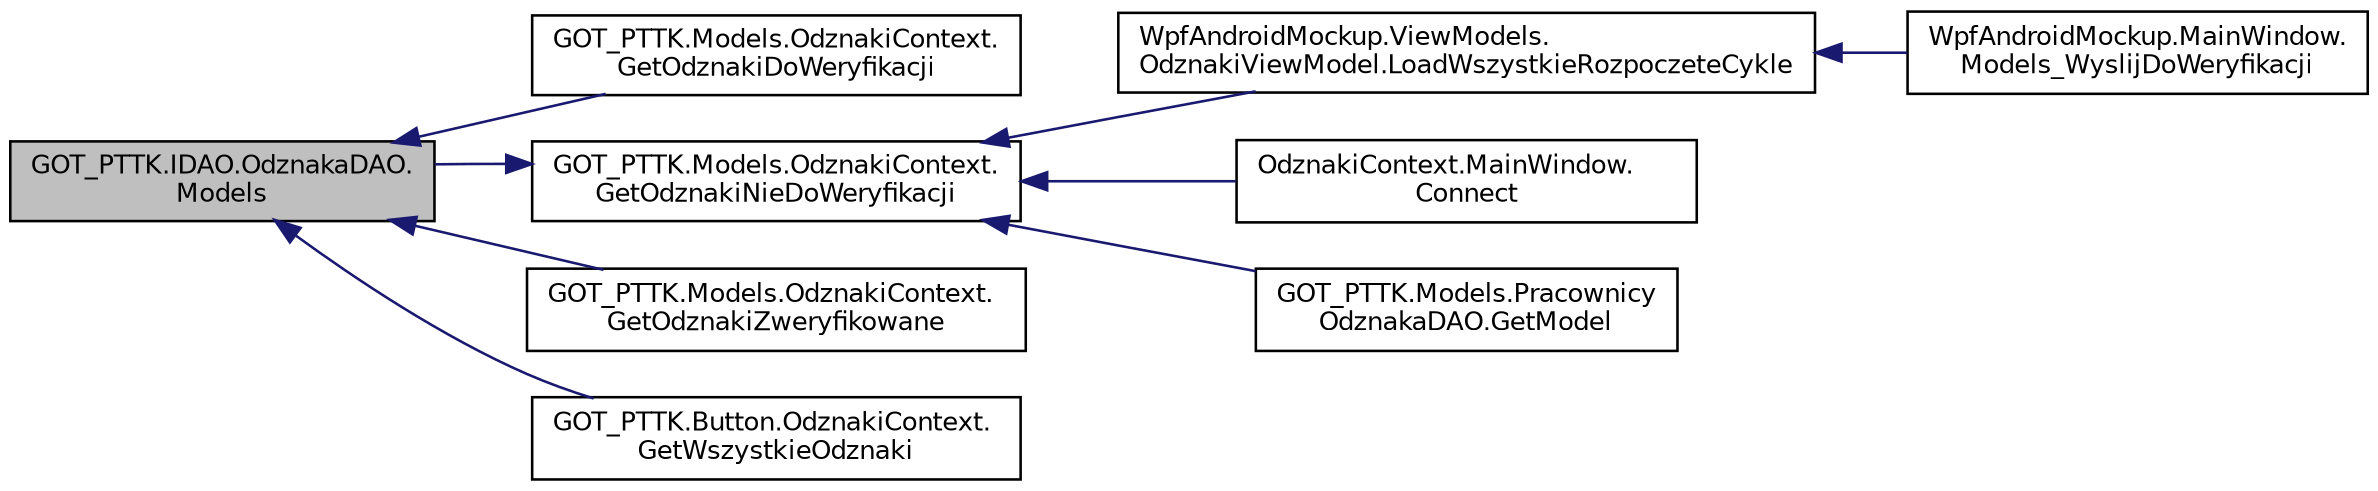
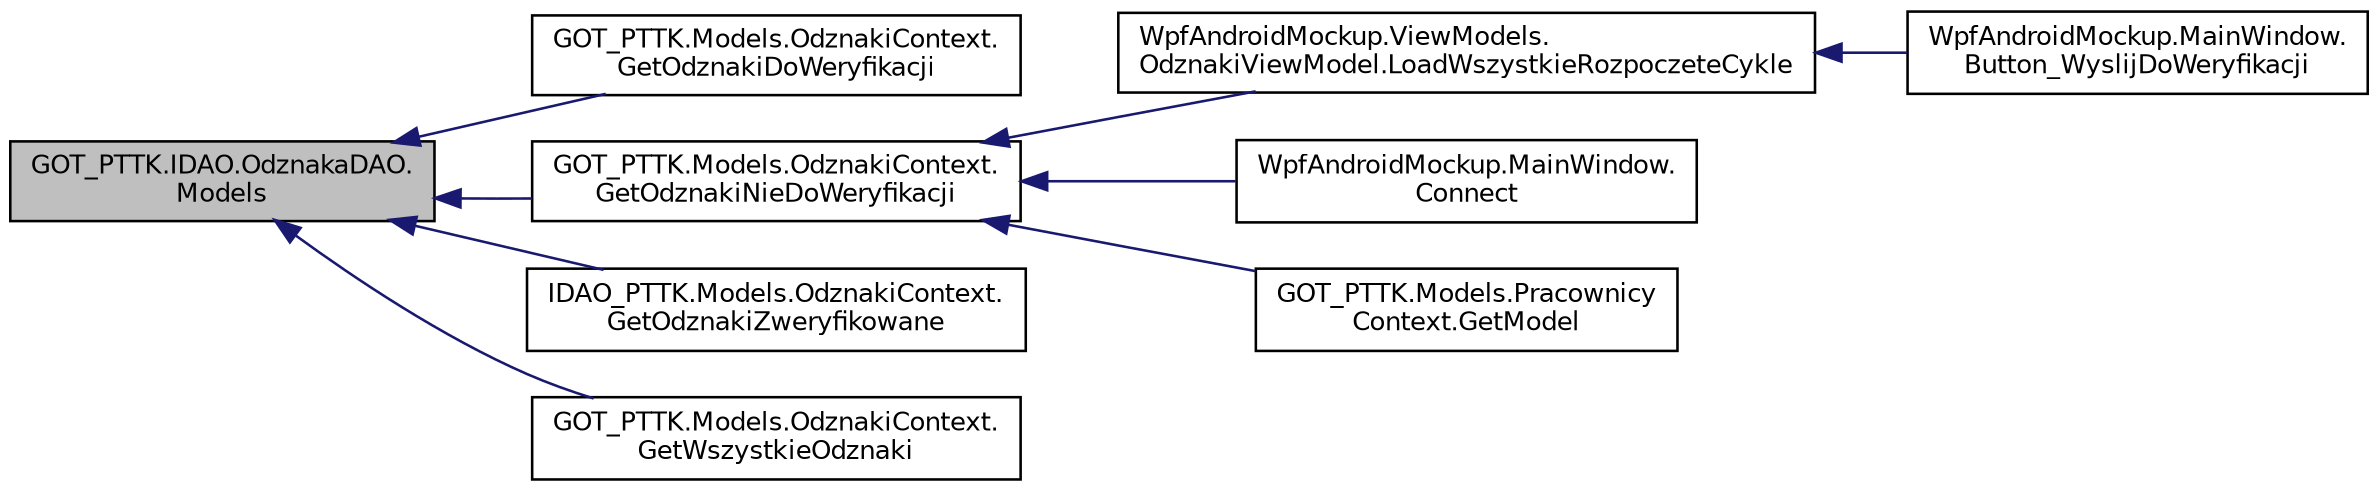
node "WpfAndroidMockup.MainWindow. Models_WyslijDoWeryfikacji": label "WpfAndroidMockup.MainWindow. Models_WyslijDoWeryfikacji" -> "WpfAndroidMockup.MainWindow. Button_WyslijDoWeryfikacji"
edge "GOT_PTTK.IDAO.OdznakaDAO. Models" -> "GOT_PTTK.Models.OdznakiContext. GetOdznakiNieDoWeryfikacji": reversed
node "OdznakiContext.MainWindow. Connect": label "OdznakiContext.MainWindow. Connect" -> "WpfAndroidMockup.MainWindow. Connect"
node "GOT_PTTK.Models.OdznakiContext. GetOdznakiZweryfikowane": label "GOT_PTTK.Models.OdznakiContext. GetOdznakiZweryfikowane" -> "IDAO_PTTK.Models.OdznakiContext. GetOdznakiZweryfikowane"
node "GOT_PTTK.Models.Pracownicy OdznakaDAO.GetModel": label "GOT_PTTK.Models.Pracownicy OdznakaDAO.GetModel" -> "GOT_PTTK.Models.Pracownicy Context.GetModel"
node "GOT_PTTK.Button.OdznakiContext. GetWszystkieOdznaki": label "GOT_PTTK.Button.OdznakiContext. GetWszystkieOdznaki" -> "GOT_PTTK.Models.OdznakiContext. GetWszystkieOdznaki"
